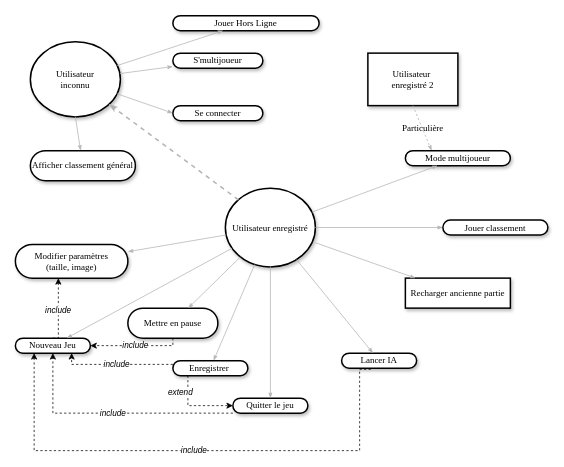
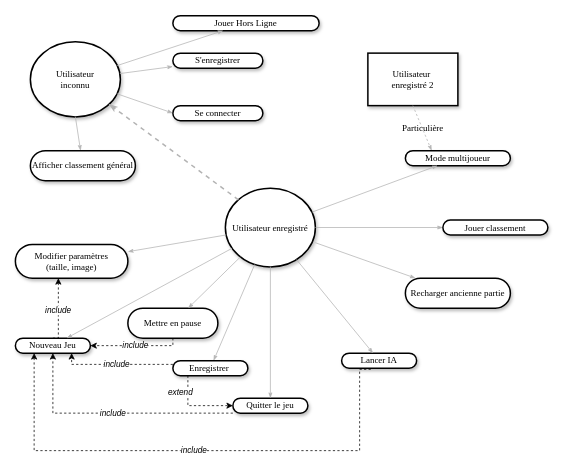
node "S'multijoueur": label "S'multijoueur" -> "S'enregistrer"
node "Recharger ancienne partie": shape rectangle -> rounded rectangle
